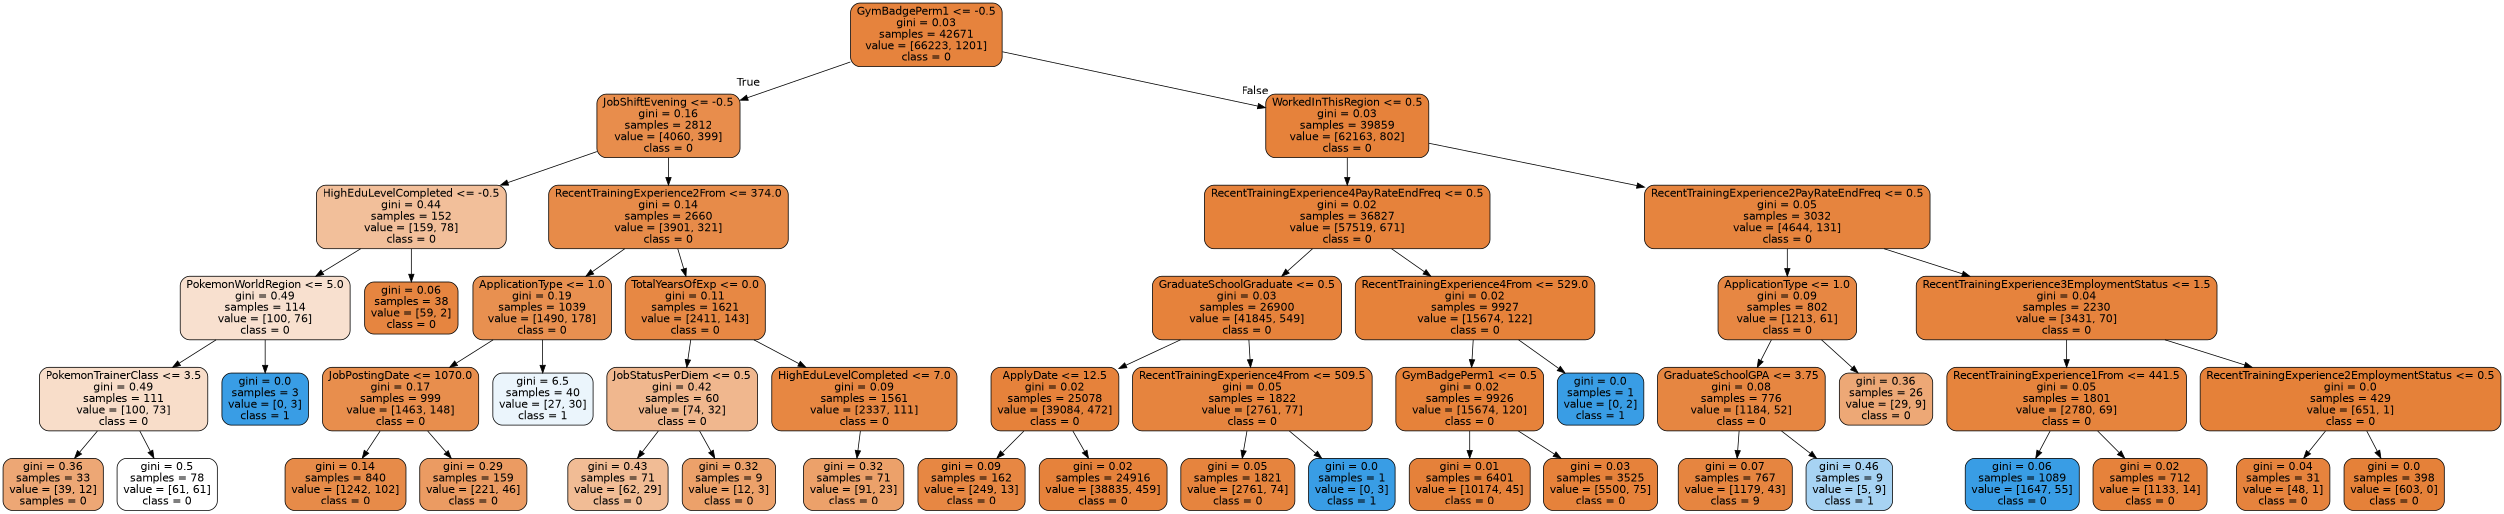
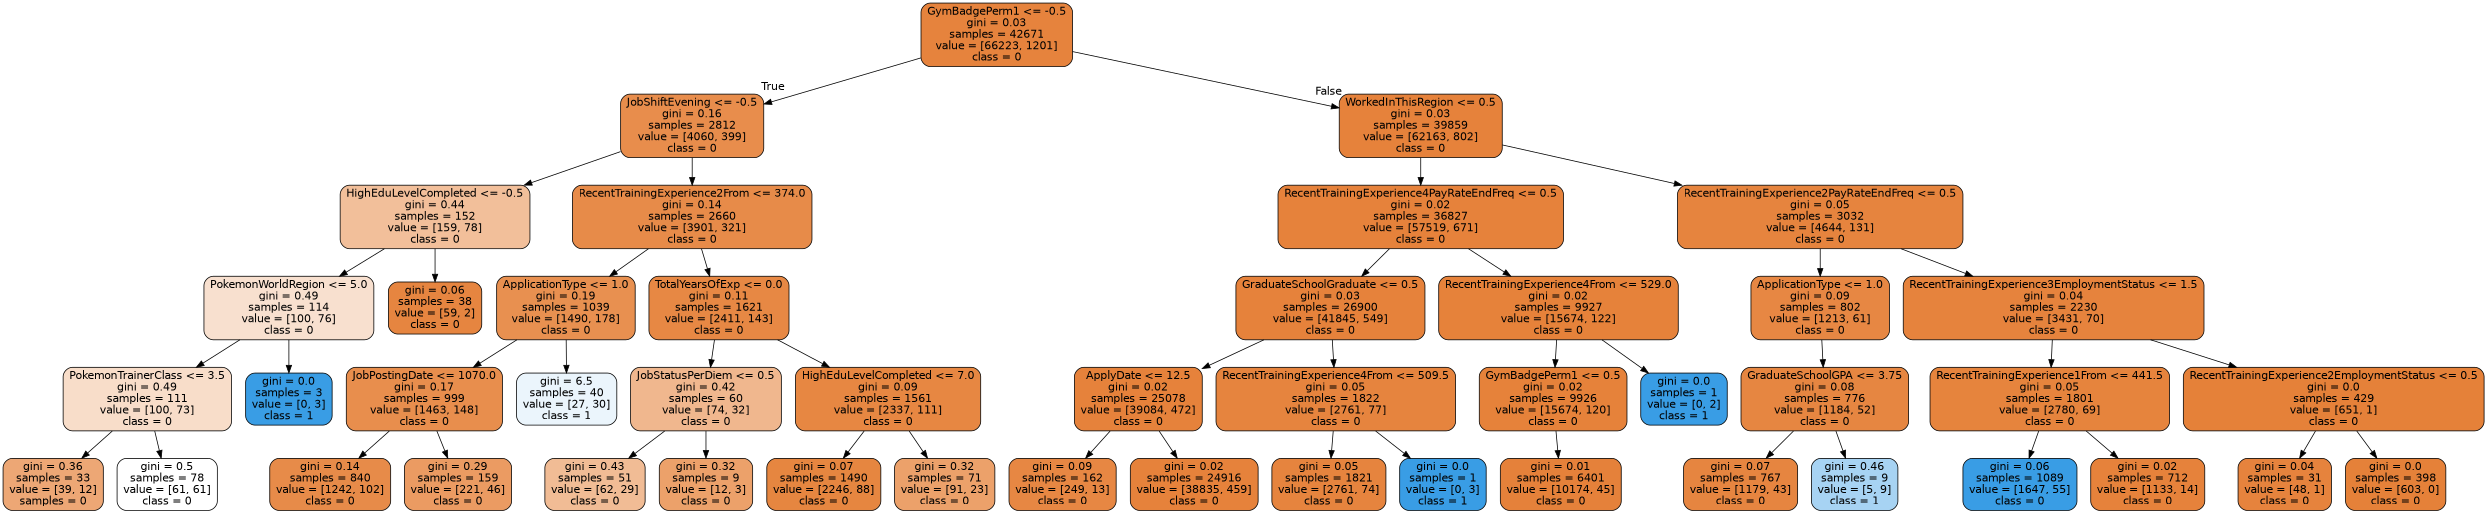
node "gini = 0.36 samples = 26 value = [29, 9] class = 0": removed
node "gini = 0.43 samples = 71 value = [62, 29] class = 0": label "gini = 0.43 samples = 71 value = [62, 29] class = 0" -> "gini = 0.43 samples = 51 value = [62, 29] class = 0"
node "gini = 0.07 samples = 1490 value = [2246, 88] class = 0": added
node "gini = 0.03 samples = 3525 value = [5500, 75] class = 0": removed
node "gini = 0.07 samples = 767 value = [1179, 43] class = 9": label "gini = 0.07 samples = 767 value = [1179, 43] class = 9" -> "gini = 0.07 samples = 767 value = [1179, 43] class = 0"
